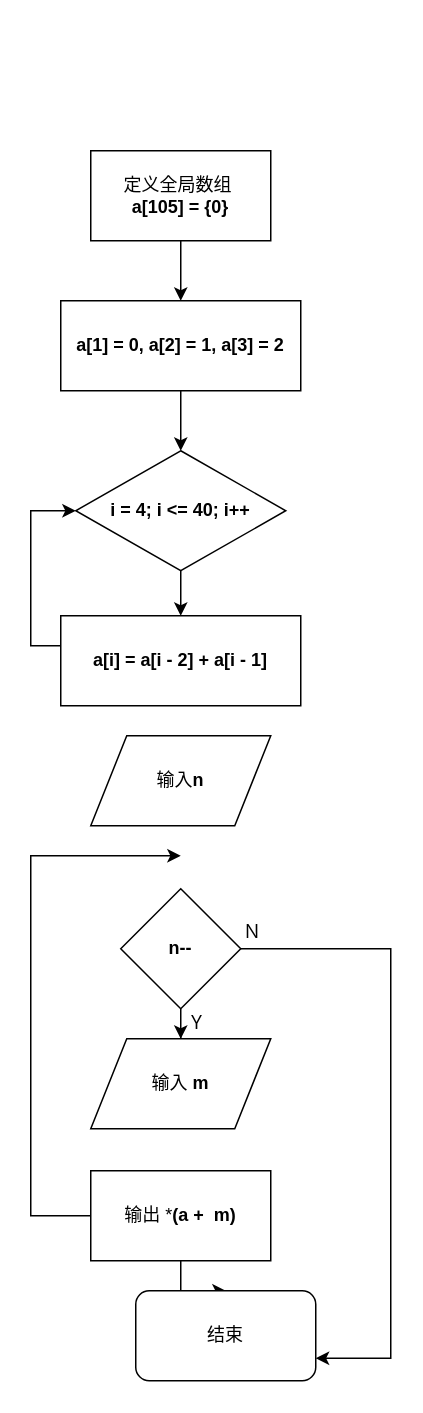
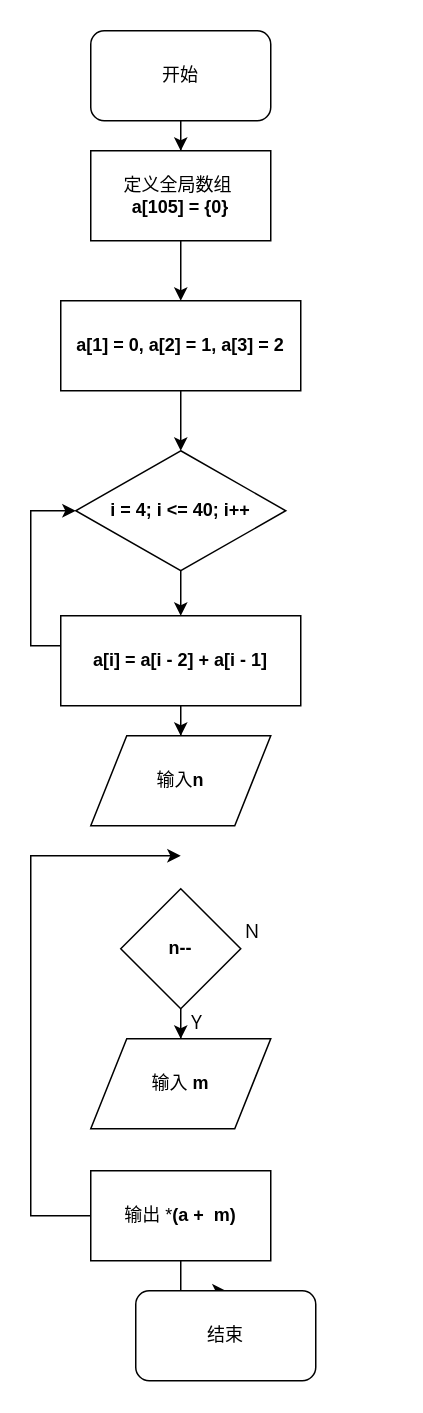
node "开始": added
edge "开始" -> "定义全局数组 a[105] = {0}": added
edge "a[i] = a[i - 2] + a[i - 1]" -> "输入n": added
edge "n--" -> "结束": removed
